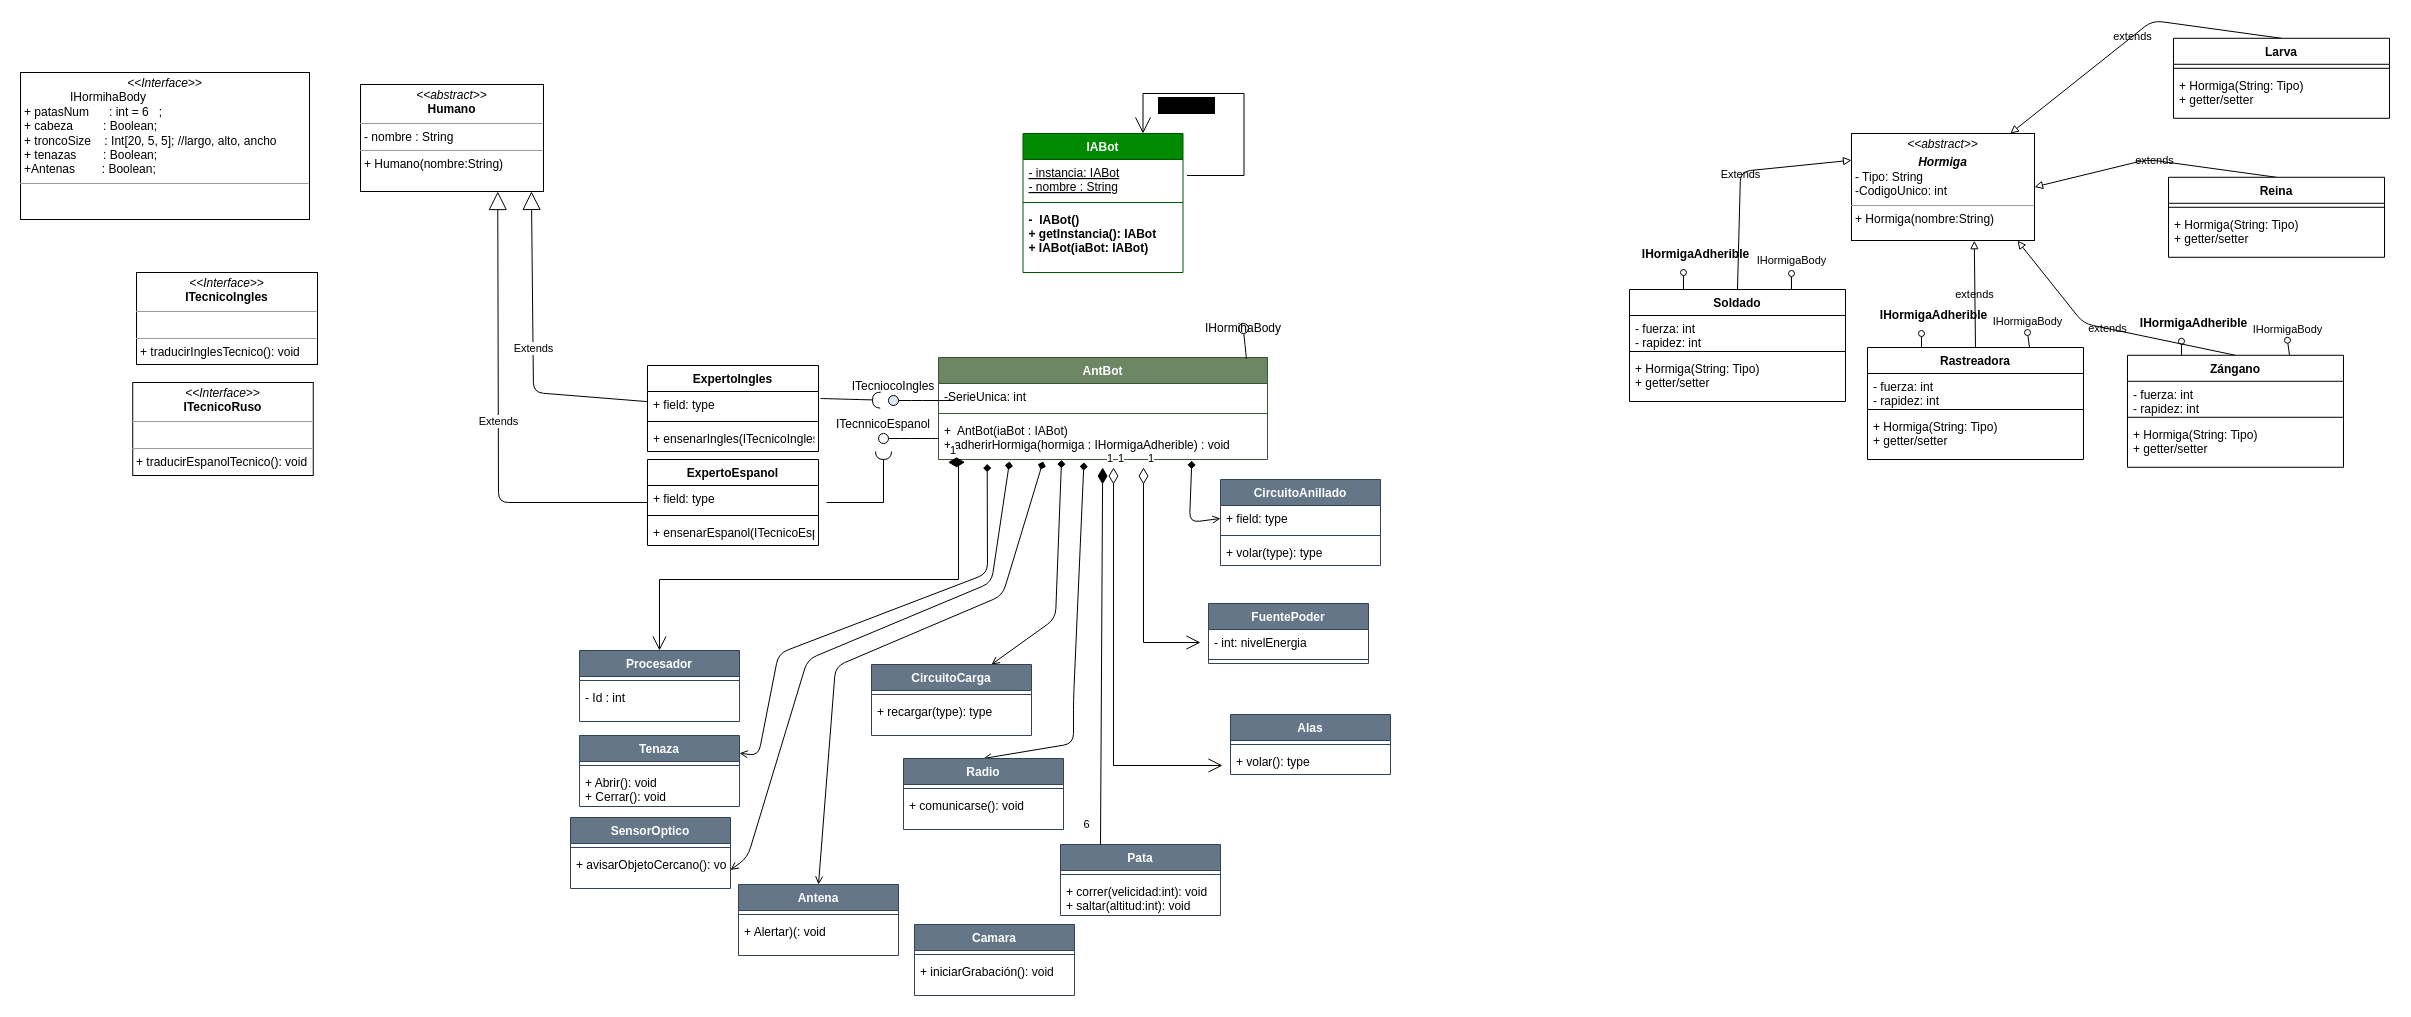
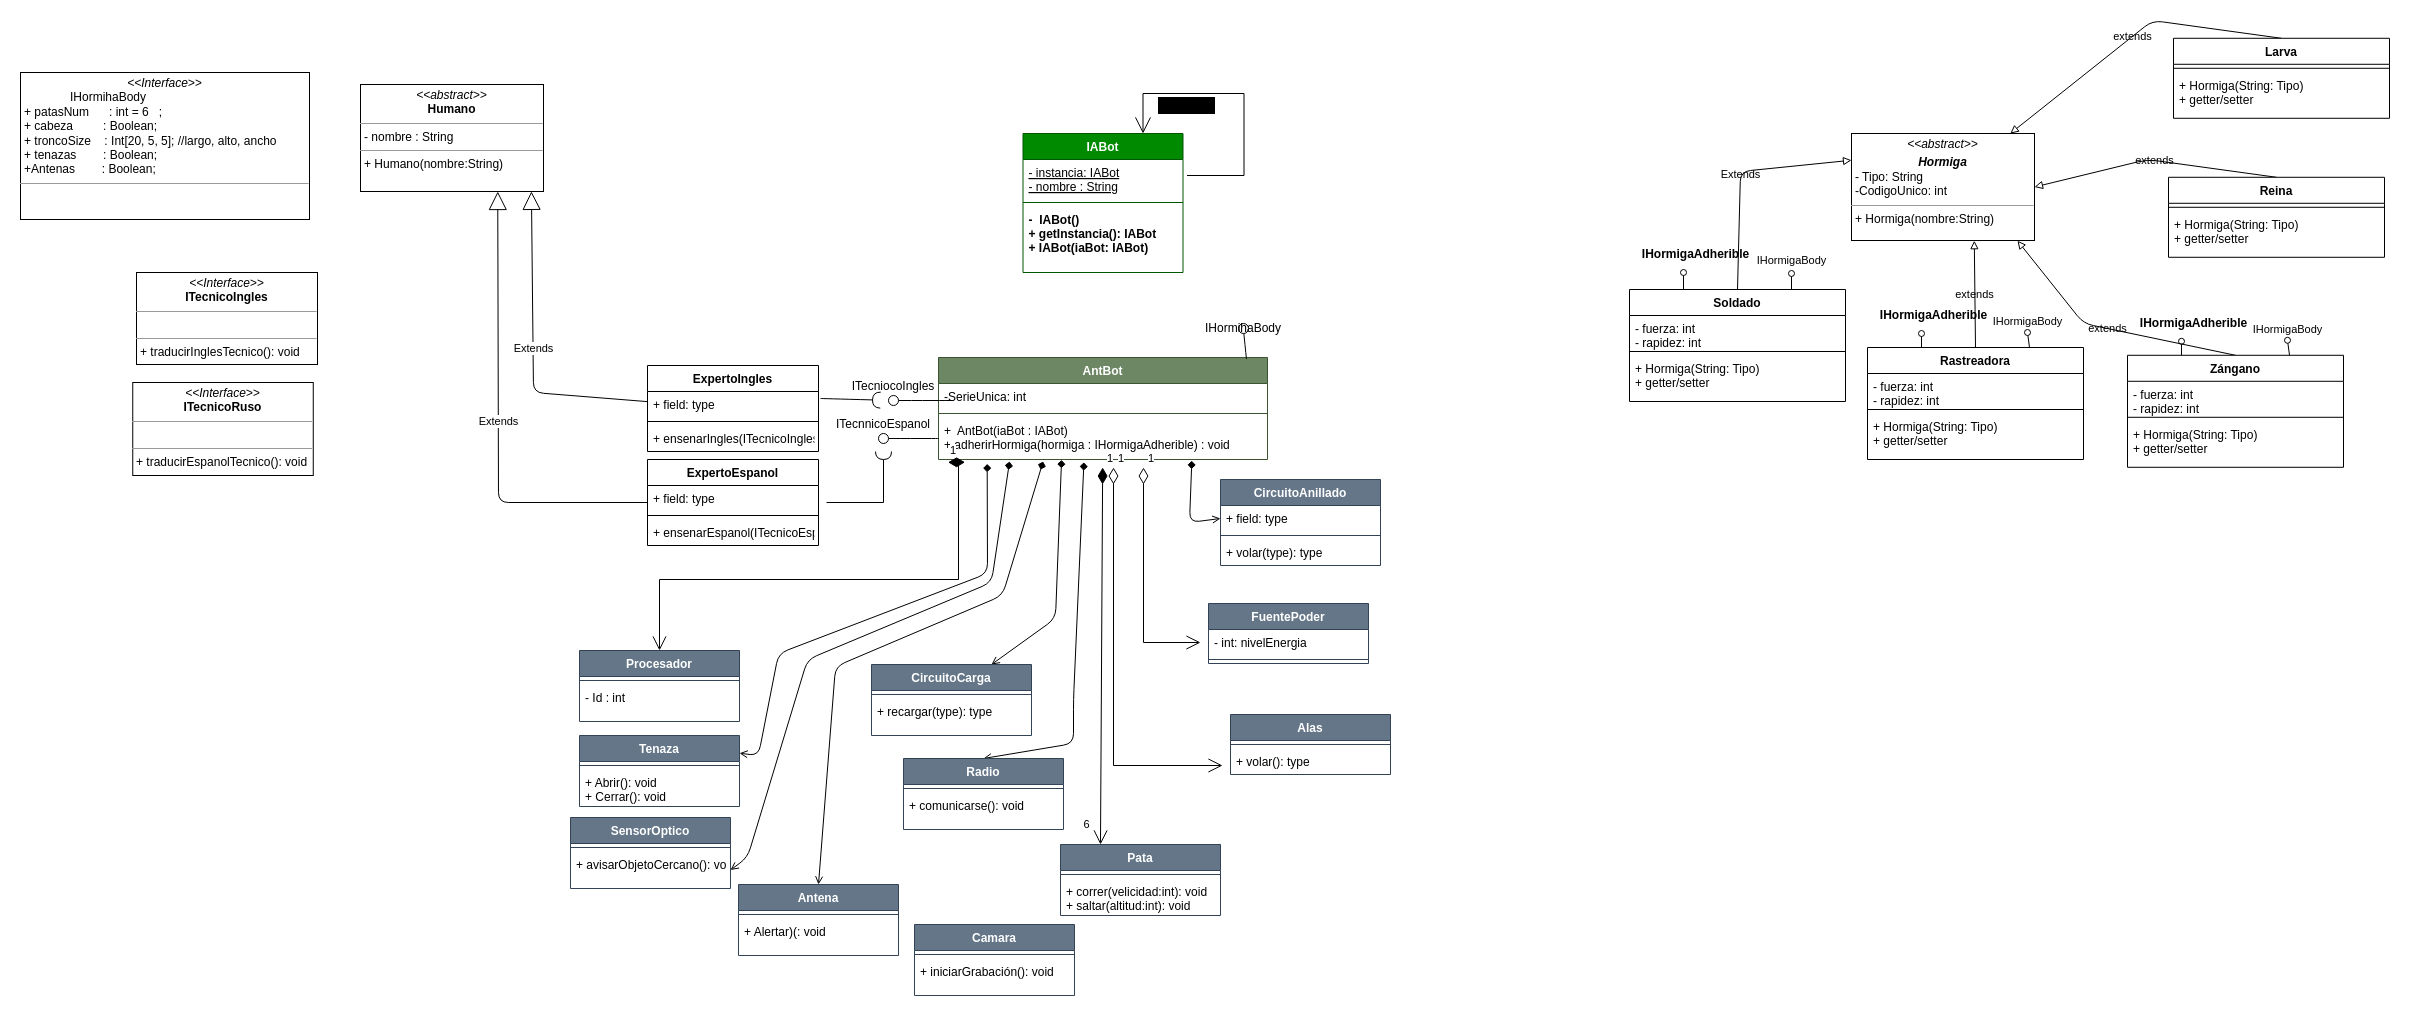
node "ITecniocoIngles": fillcolor #dae8fc -> #ffffff
edge "Pata" -> "AntBot": arrowhead none -> open
